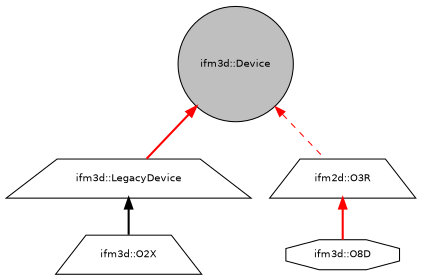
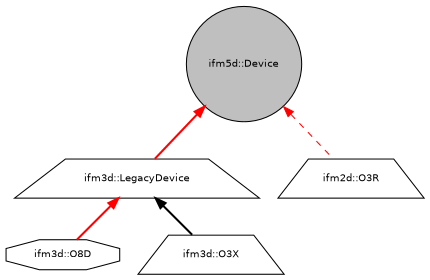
node "ifm3d::Device": label "ifm3d::Device" -> "ifm5d::Device"
edge "ifm3d::O8D" -> "ifm2d::O3R": now "ifm3d::O8D" -> "ifm3d::LegacyDevice"
node "ifm3d::O2X": label "ifm3d::O2X" -> "ifm3d::O3X"
